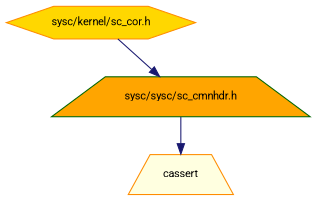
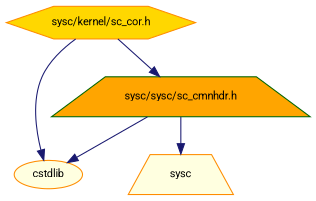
node "cstdlib": added
node "cassert": label "cassert" -> "sysc"
